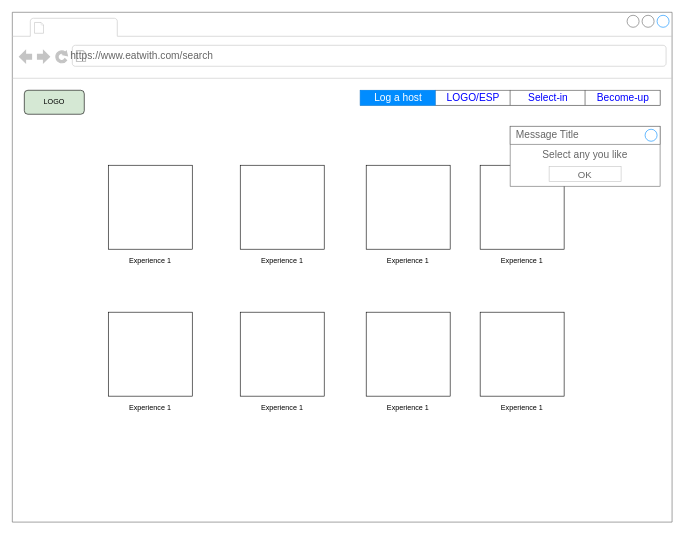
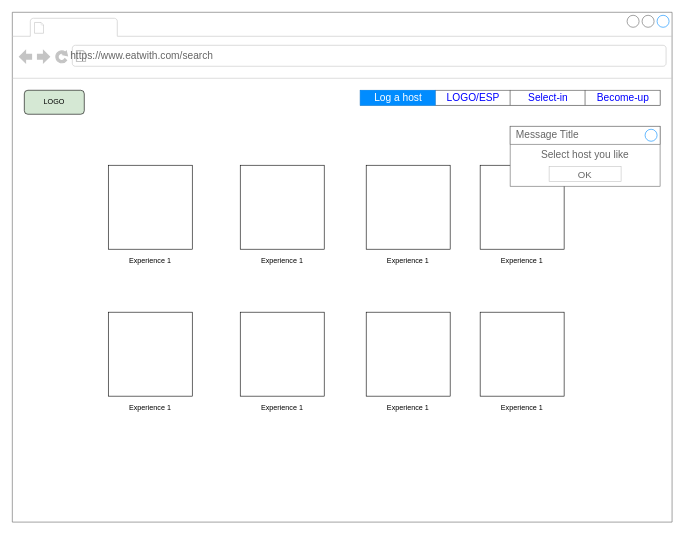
node "Select any you like": label "Select any you like" -> "Select host you like"
